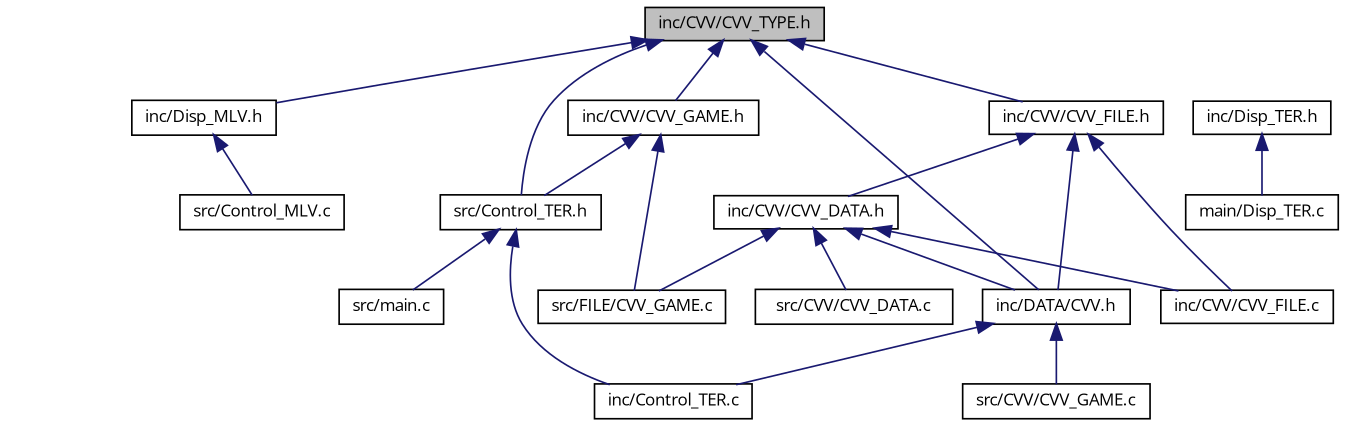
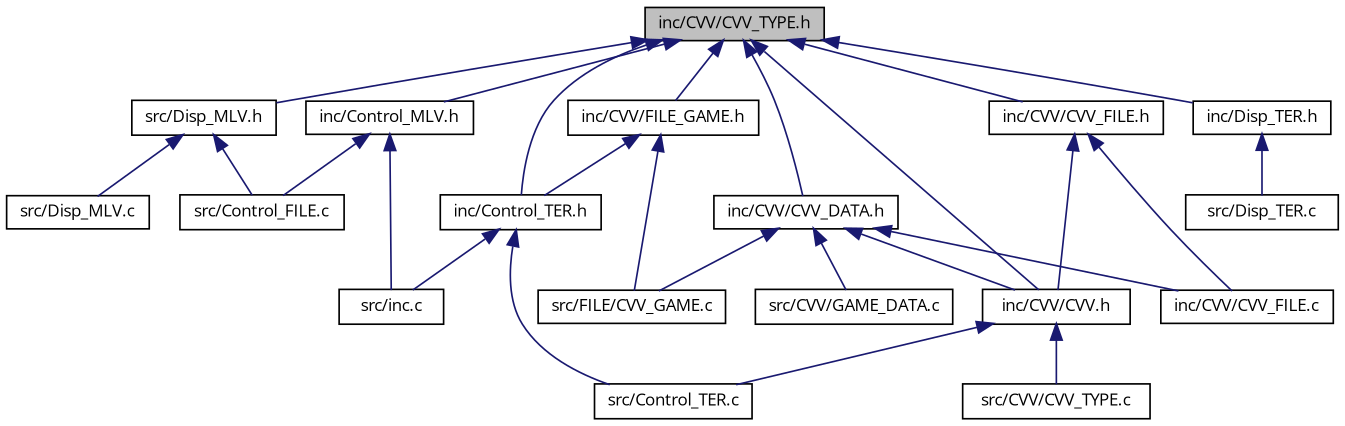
edge "inc/Disp_TER.h" -> "inc/CVV/CVV_TYPE.h": added
node "inc/Disp_MLV.h": label "inc/Disp_MLV.h" -> "src/Disp_MLV.h"
node "inc/Control_MLV.h": added
node "inc/CVV/CVV_GAME.h": label "inc/CVV/CVV_GAME.h" -> "inc/CVV/FILE_GAME.h"
edge "inc/CVV/CVV_DATA.h" -> "inc/CVV/CVV_FILE.h": now "inc/CVV/CVV_DATA.h" -> "inc/CVV/CVV_TYPE.h"
node "src/Disp_MLV.c": added
node "src/Control_MLV.c": label "src/Control_MLV.c" -> "src/Control_FILE.c"
node "src/Control_TER.h": label "src/Control_TER.h" -> "inc/Control_TER.h"
node "main/Disp_TER.c": label "main/Disp_TER.c" -> "src/Disp_TER.c"
node "src/main.c": label "src/main.c" -> "src/inc.c"
node "src/CVV/CVV_DATA.c": label "src/CVV/CVV_DATA.c" -> "src/CVV/GAME_DATA.c"
node "inc/DATA/CVV.h": label "inc/DATA/CVV.h" -> "inc/CVV/CVV.h"
node "inc/Control_TER.c": label "inc/Control_TER.c" -> "src/Control_TER.c"
node "src/CVV/CVV_GAME.c": label "src/CVV/CVV_GAME.c" -> "src/CVV/CVV_TYPE.c"
